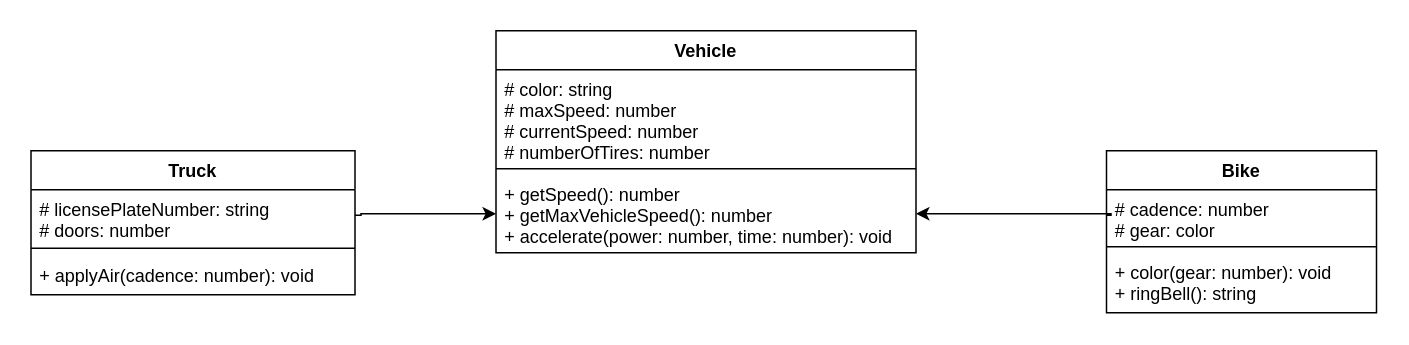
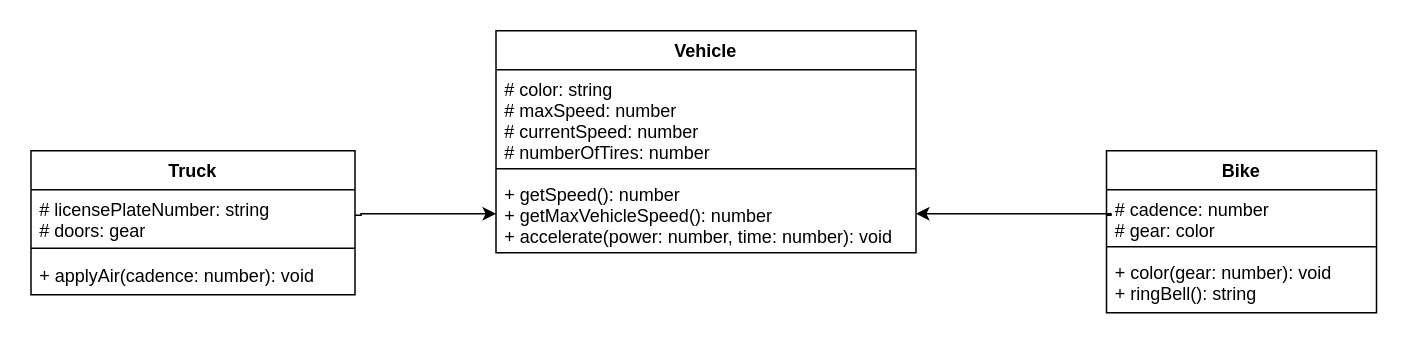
node "# licensePlateNumber: string # doors: number": label "# licensePlateNumber: string # doors: number" -> "# licensePlateNumber: string # doors: gear"
